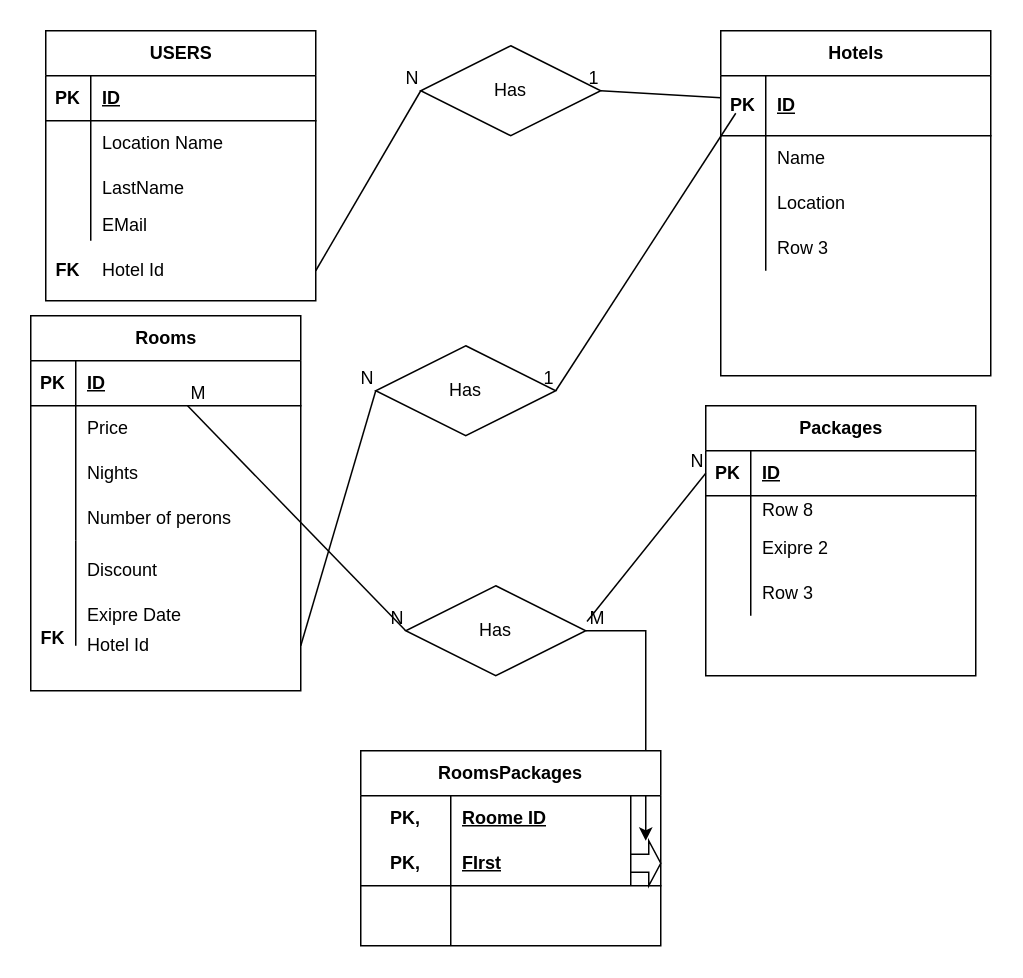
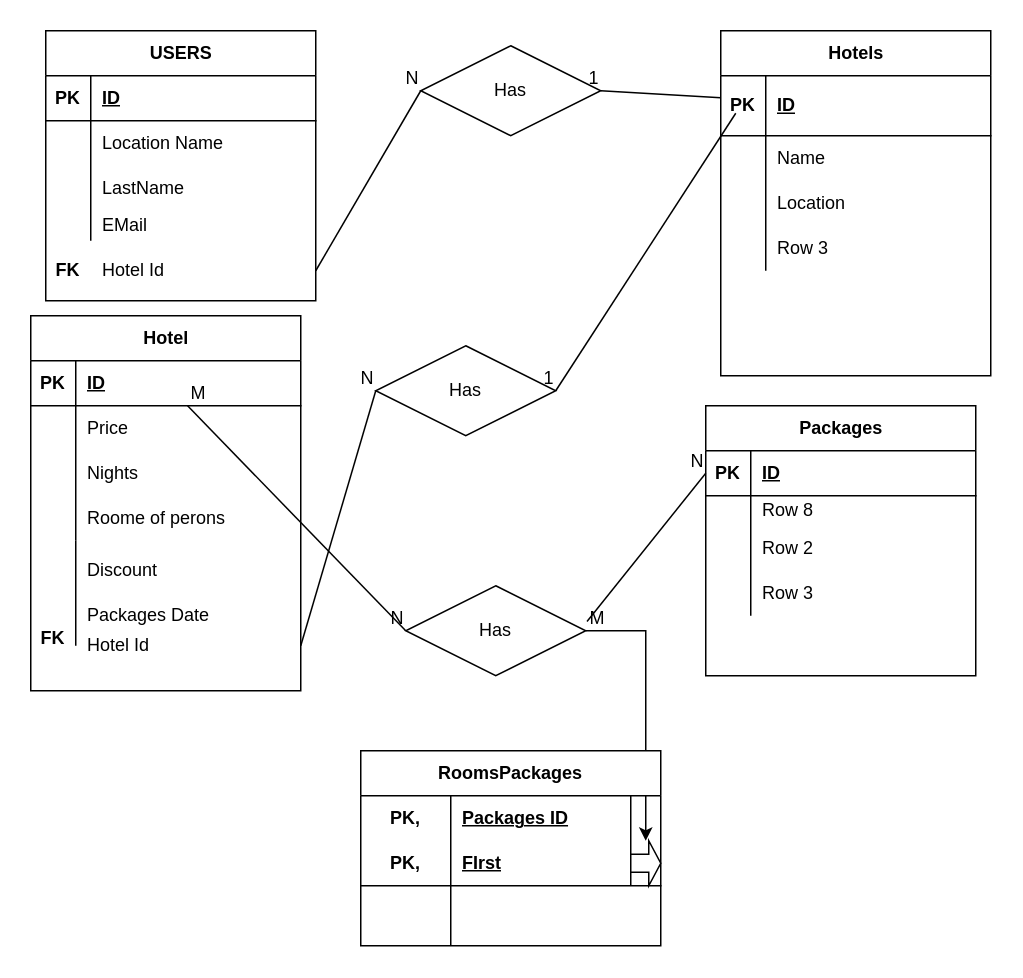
node "Rooms": label "Rooms" -> "Hotel"
node "Number of perons": label "Number of perons" -> "Roome of perons"
node "Exipre 2": label "Exipre 2" -> "Row 2"
node "Exipre Date": label "Exipre Date" -> "Packages Date"
node "Roome ID": label "Roome ID" -> "Packages ID"
